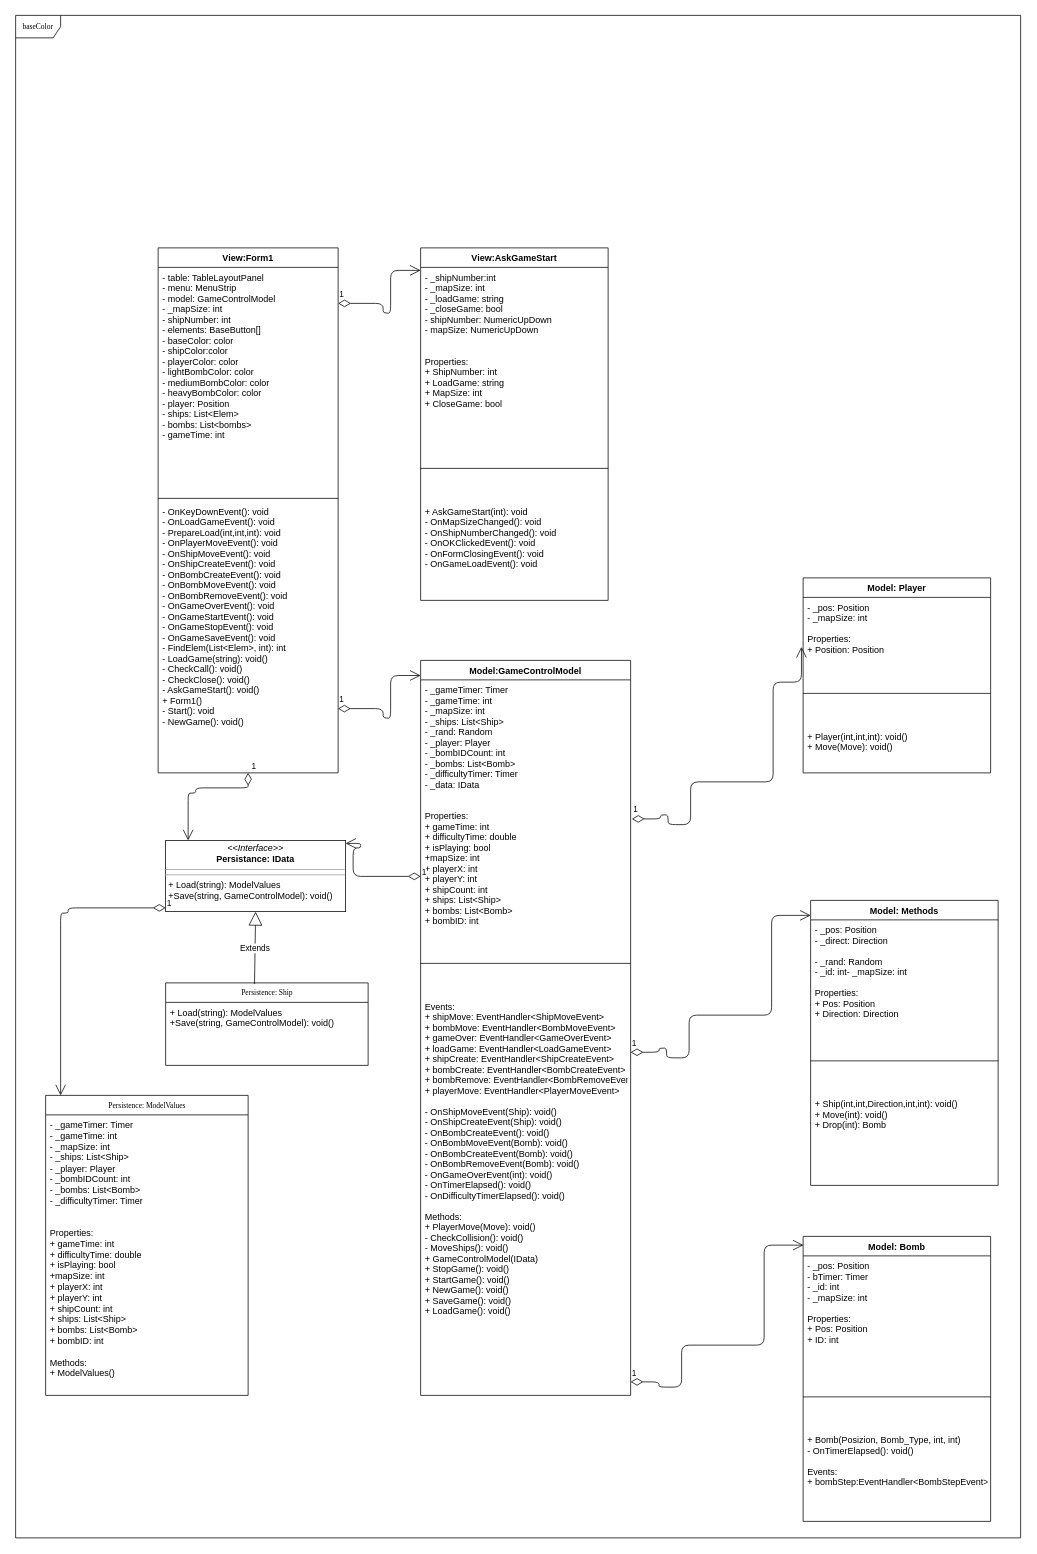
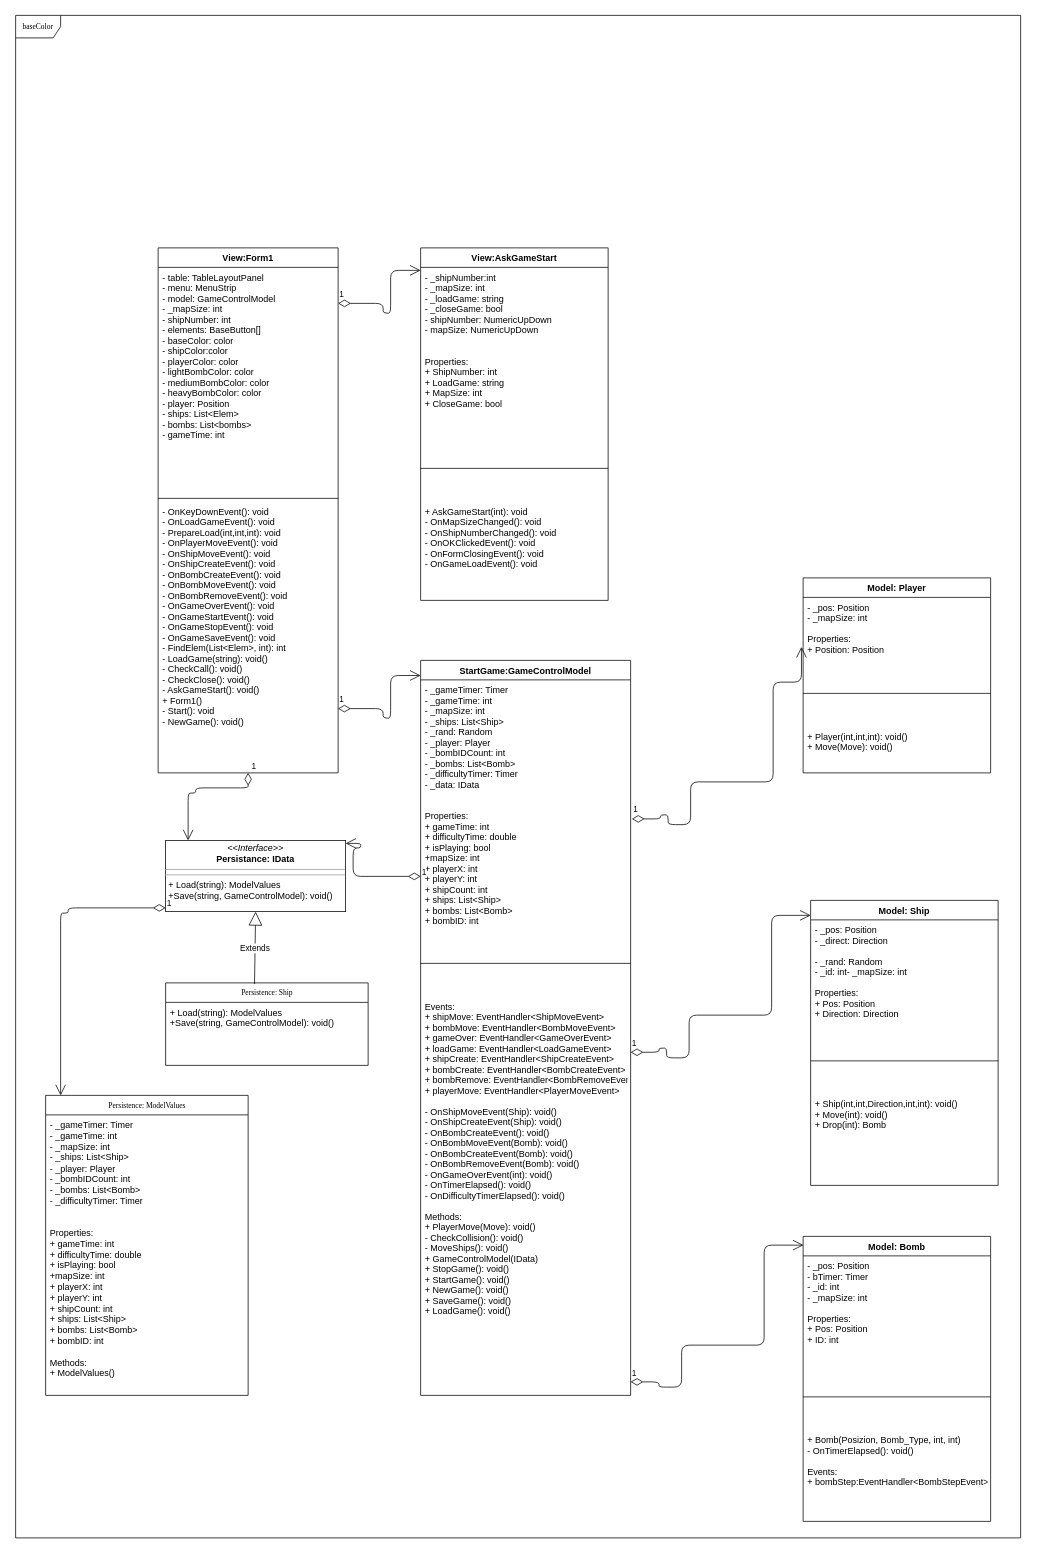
node "Model:GameControlModel": label "Model:GameControlModel" -> "StartGame:GameControlModel"
node "Model: Methods": label "Model: Methods" -> "Model: Ship"
